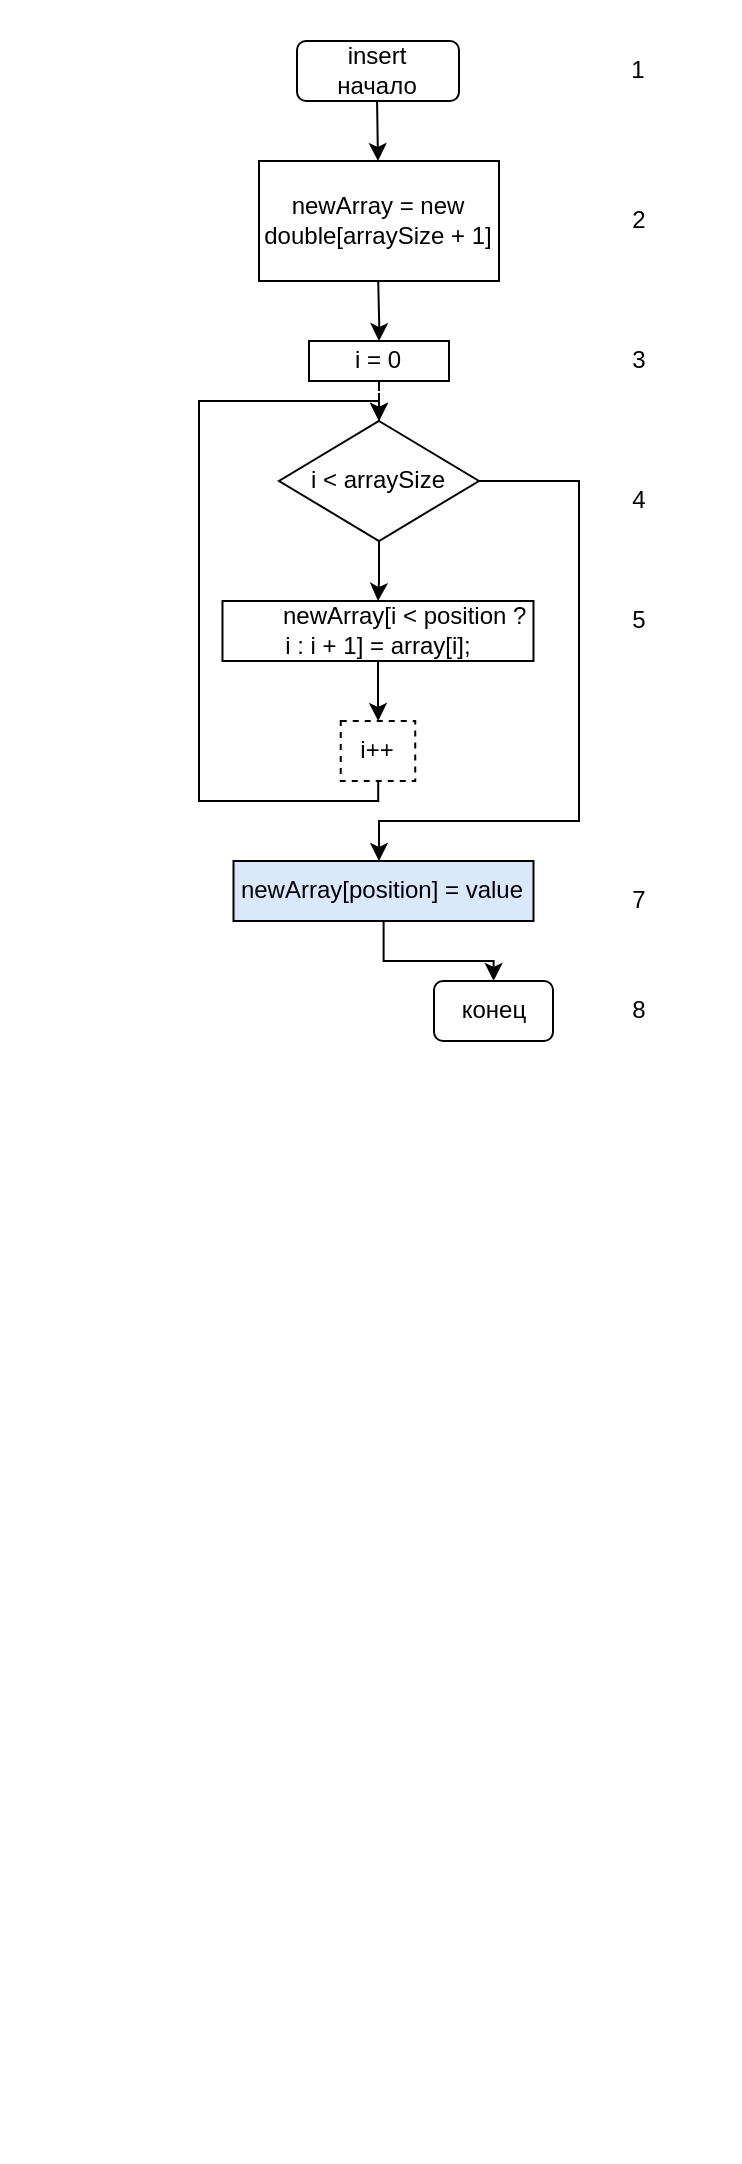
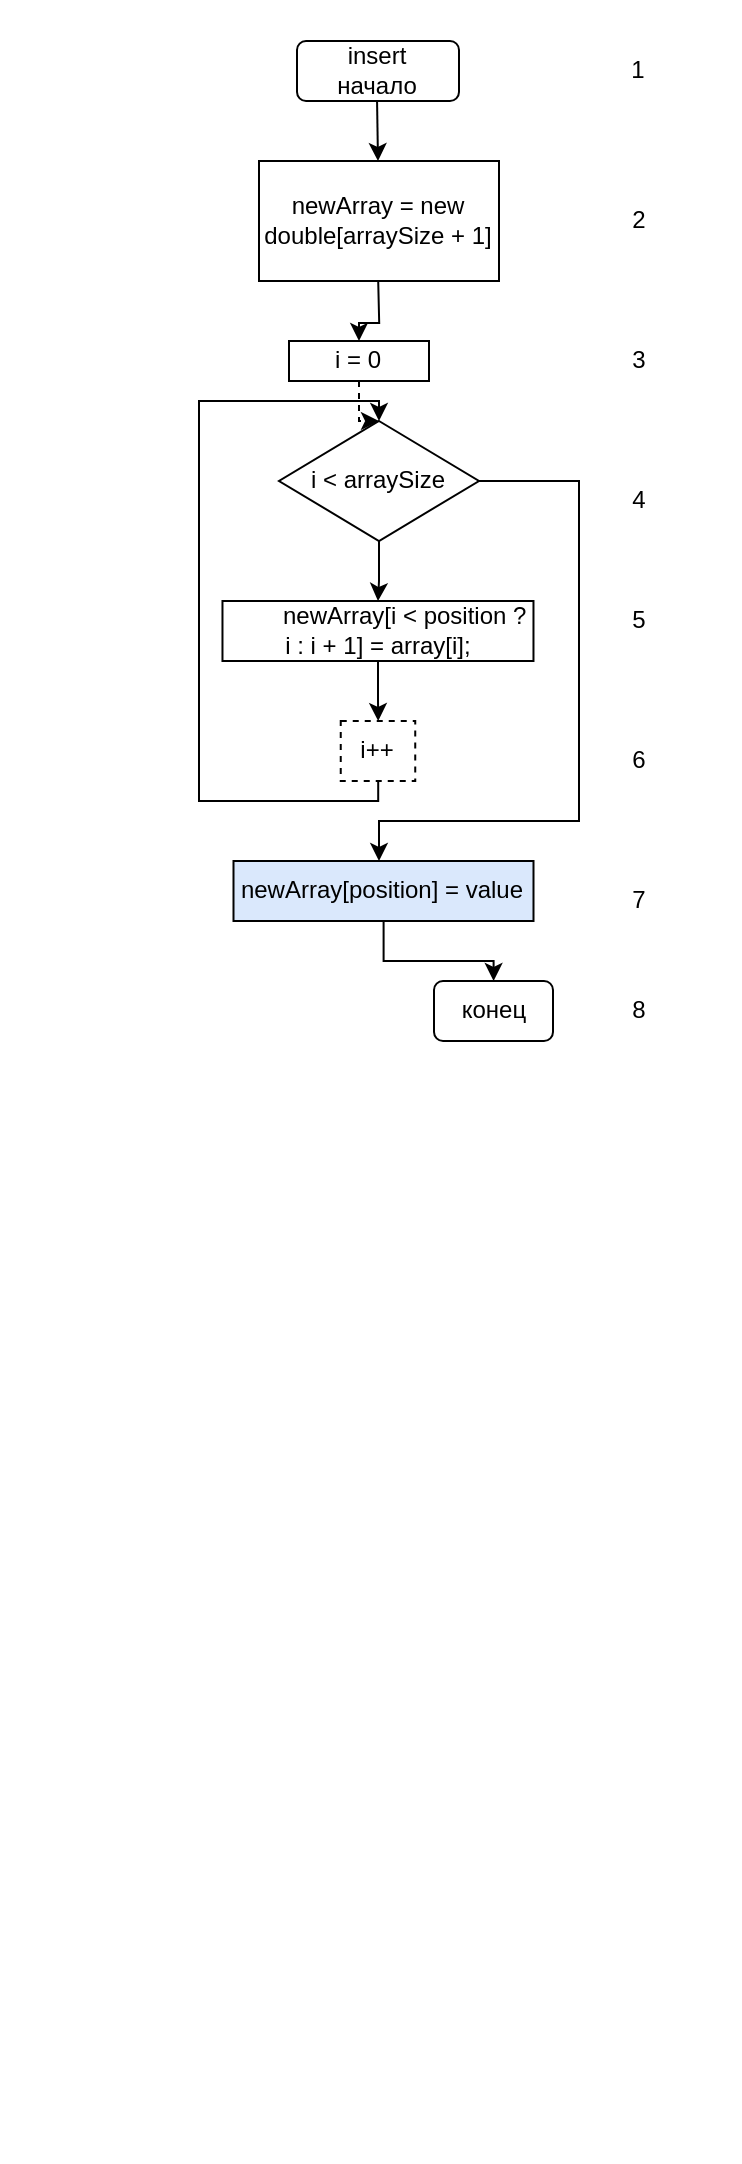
node "i = 0": moved (379, 361) -> (359, 361)
node "6": added
